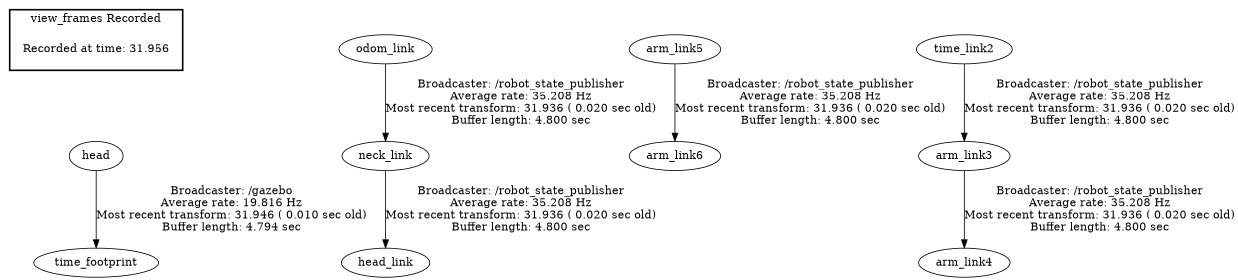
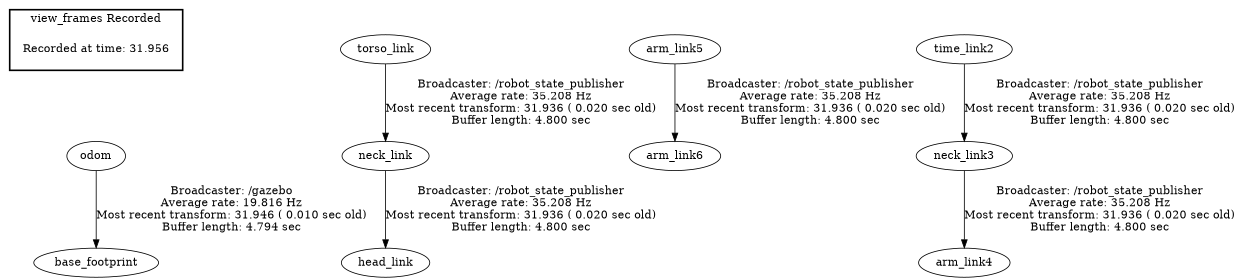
node "odom_link": label "odom_link" -> "torso_link"
node "head": label "head" -> "odom"
node "arm_link3": label "arm_link3" -> "neck_link3"
node "time_footprint": label "time_footprint" -> "base_footprint"
